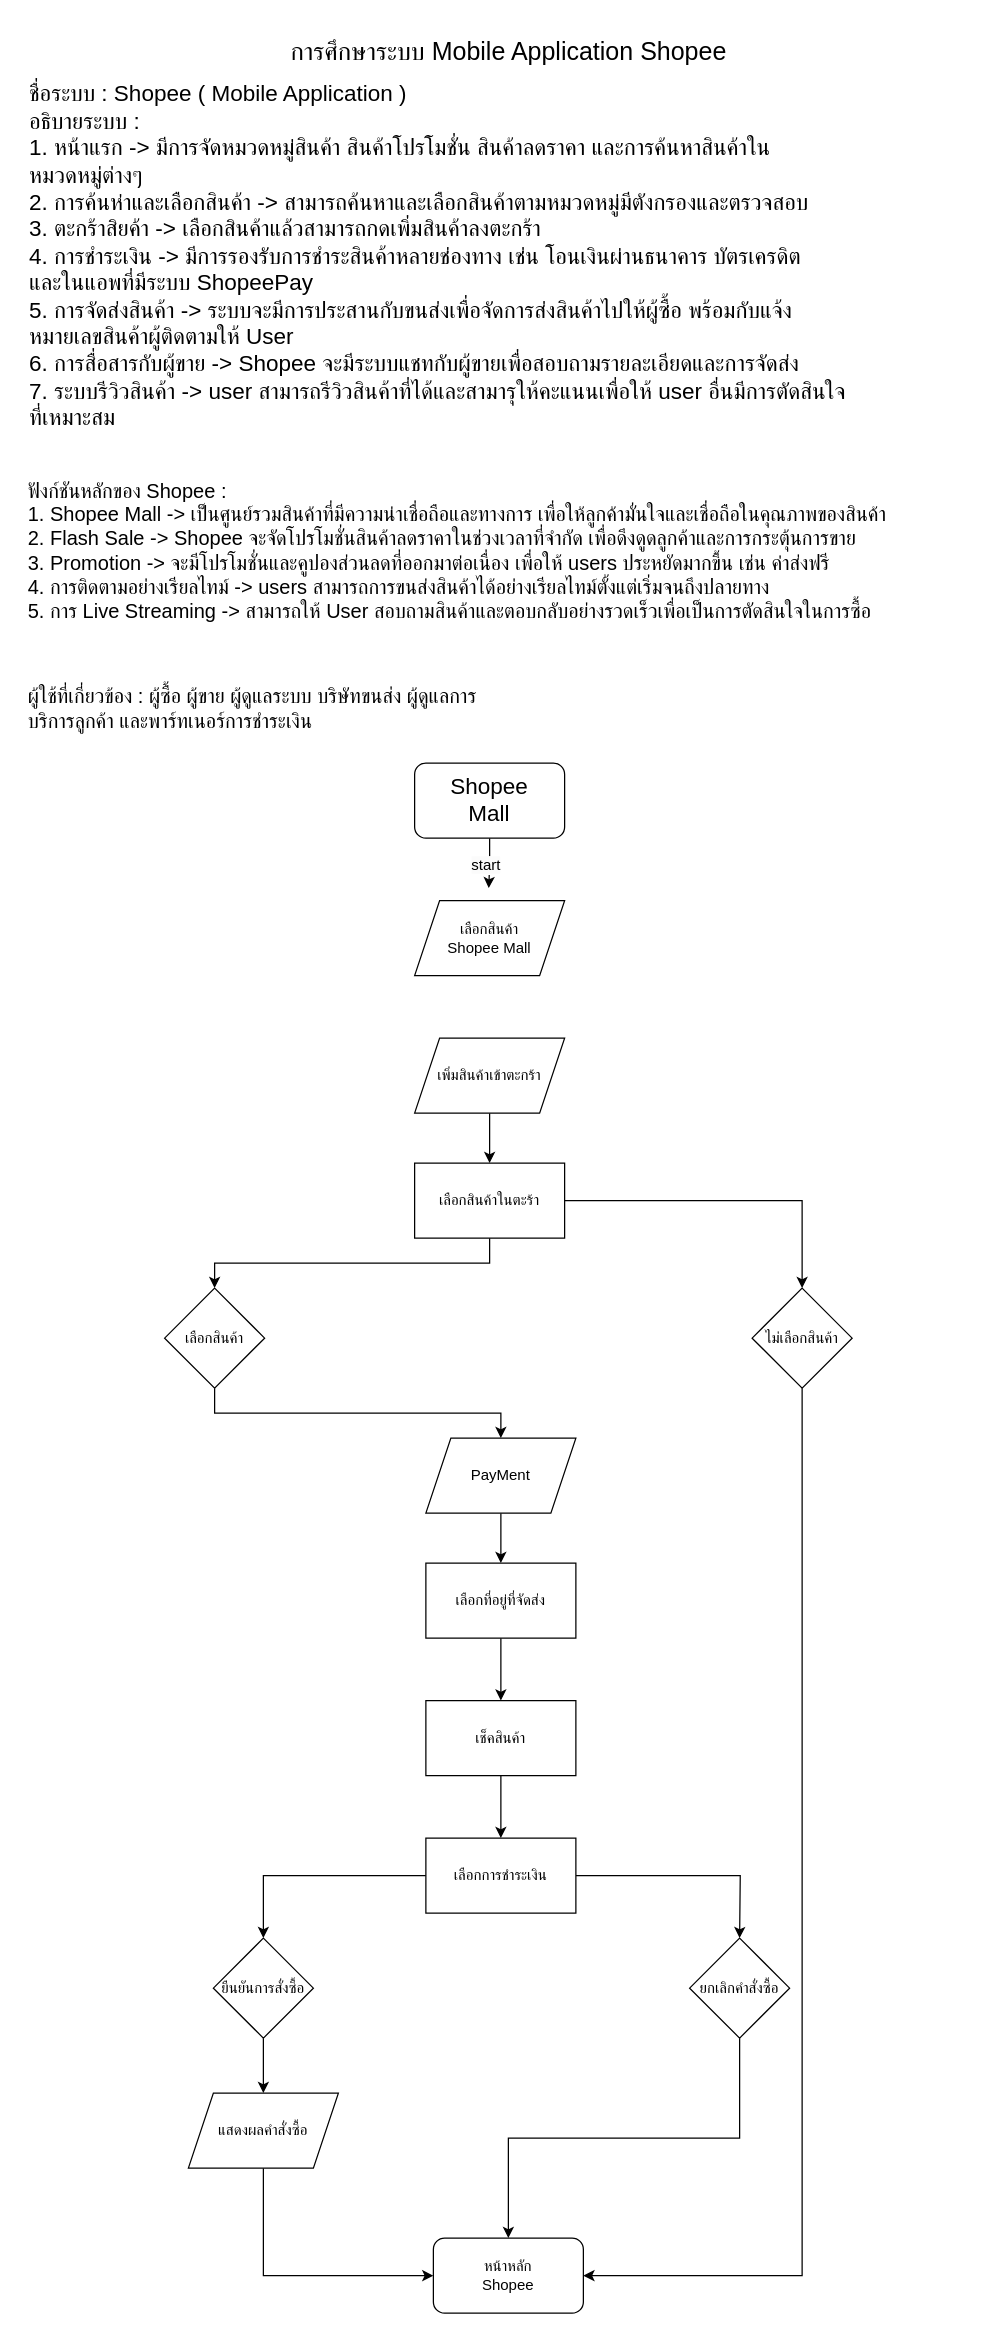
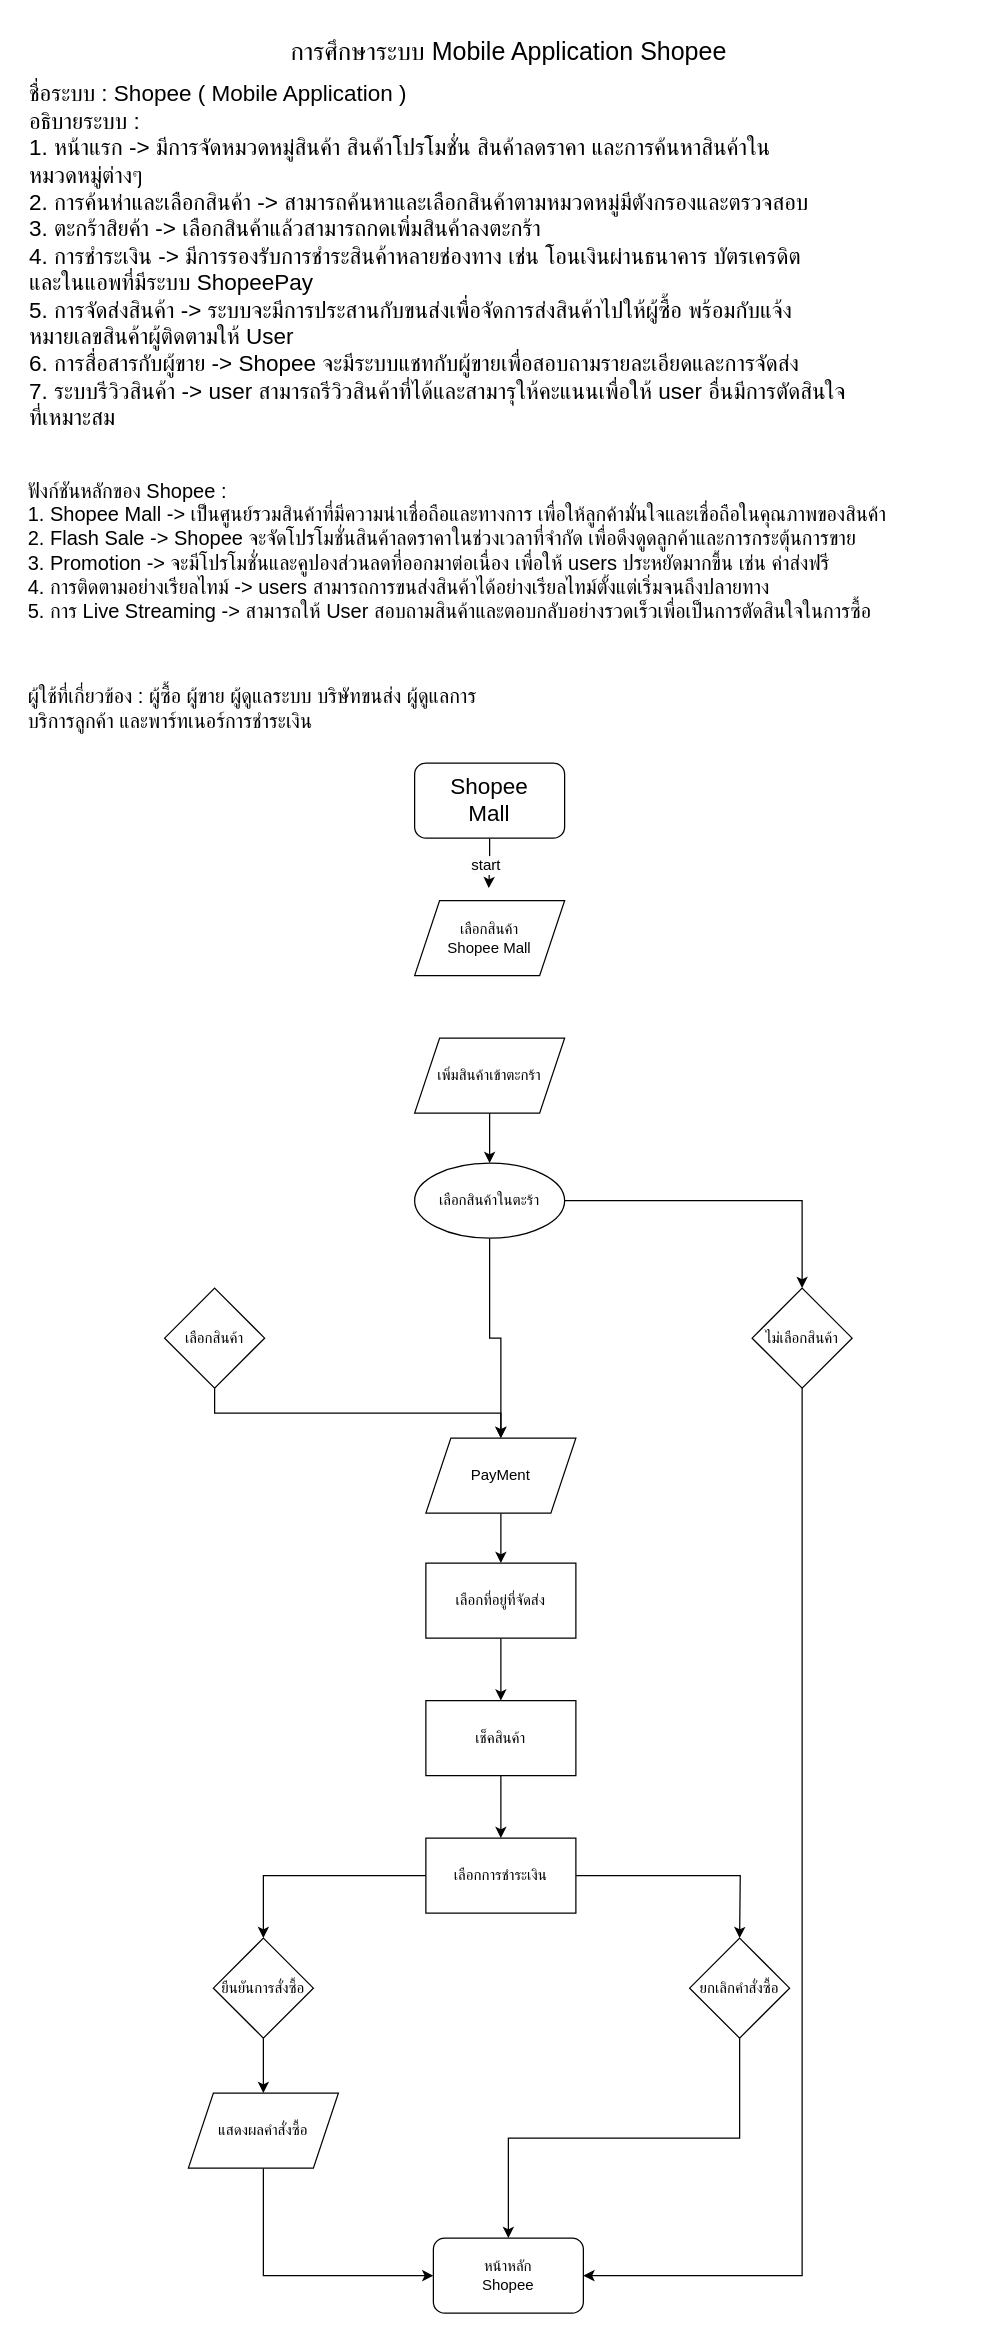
node "เลือกสินค้าในตะร้า": shape rectangle -> ellipse
edge "เลือกสินค้าในตะร้า" -> "เลือกสินค้า": now "เลือกสินค้าในตะร้า" -> "PayMent"
